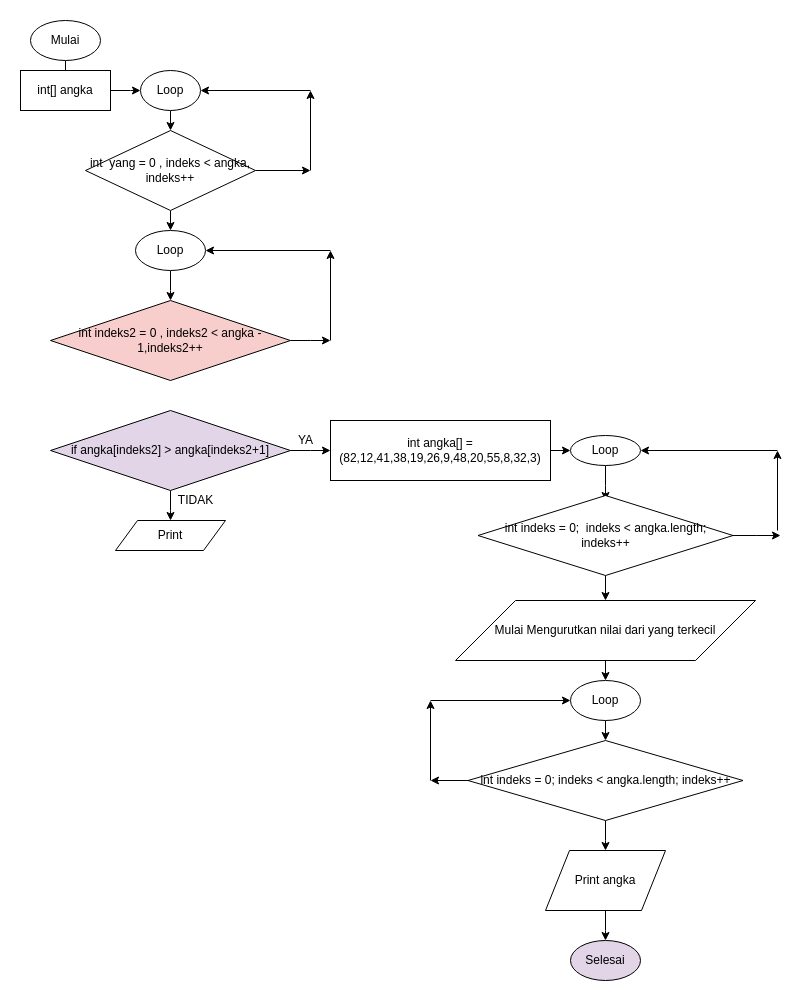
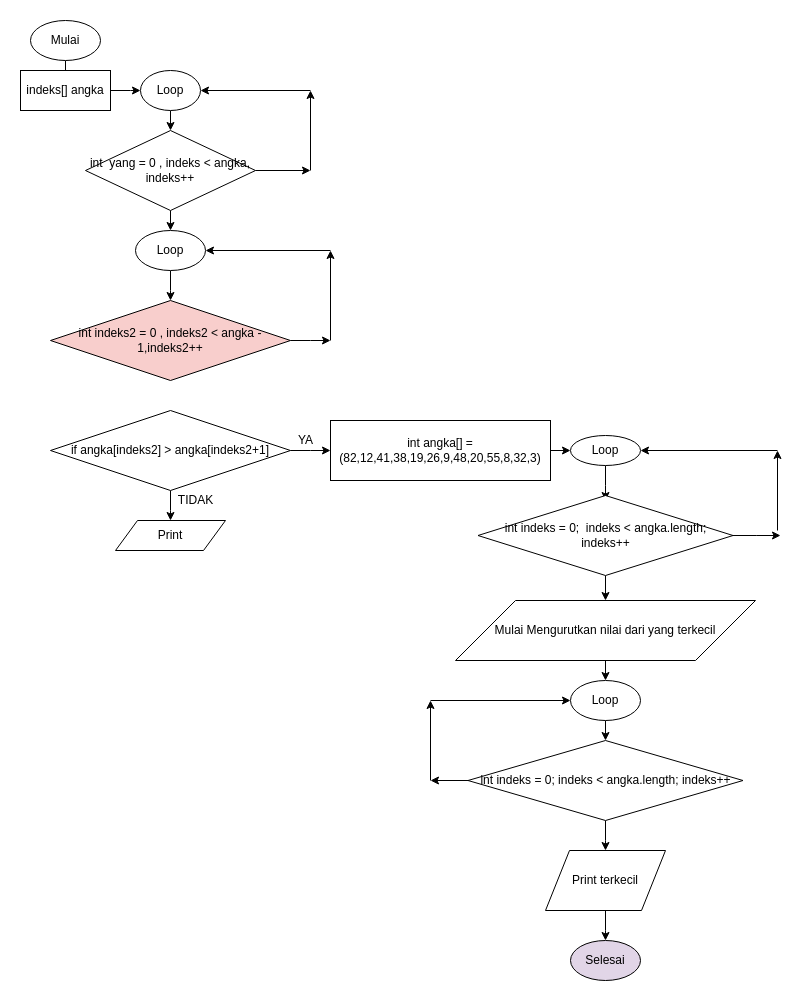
node "int[] angka": label "int[] angka" -> "indeks[] angka"
node "if angka[indeks2] > angka[indeks2+1]": fillcolor #e1d5e7 -> #ffffff
node "Print angka": label "Print angka" -> "Print terkecil"
